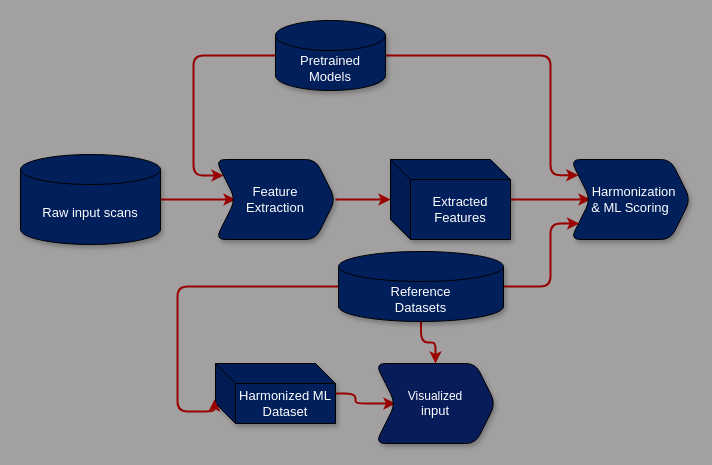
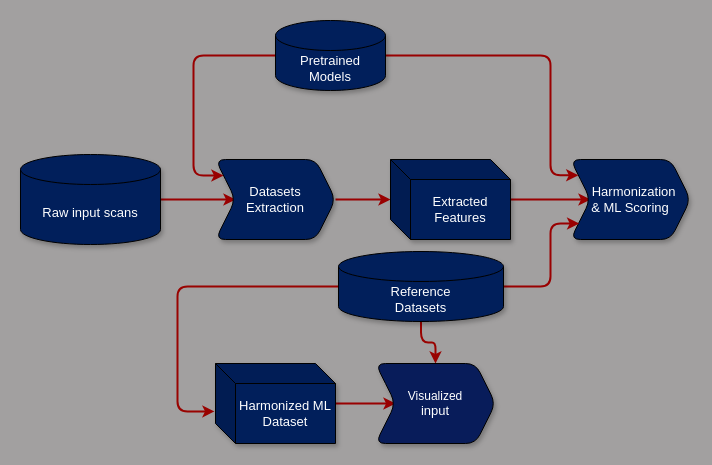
node "Feature Extraction": label "Feature Extraction" -> "Datasets Extraction"
node "Harmonized ML Dataset": size 120x60 -> 120x80
